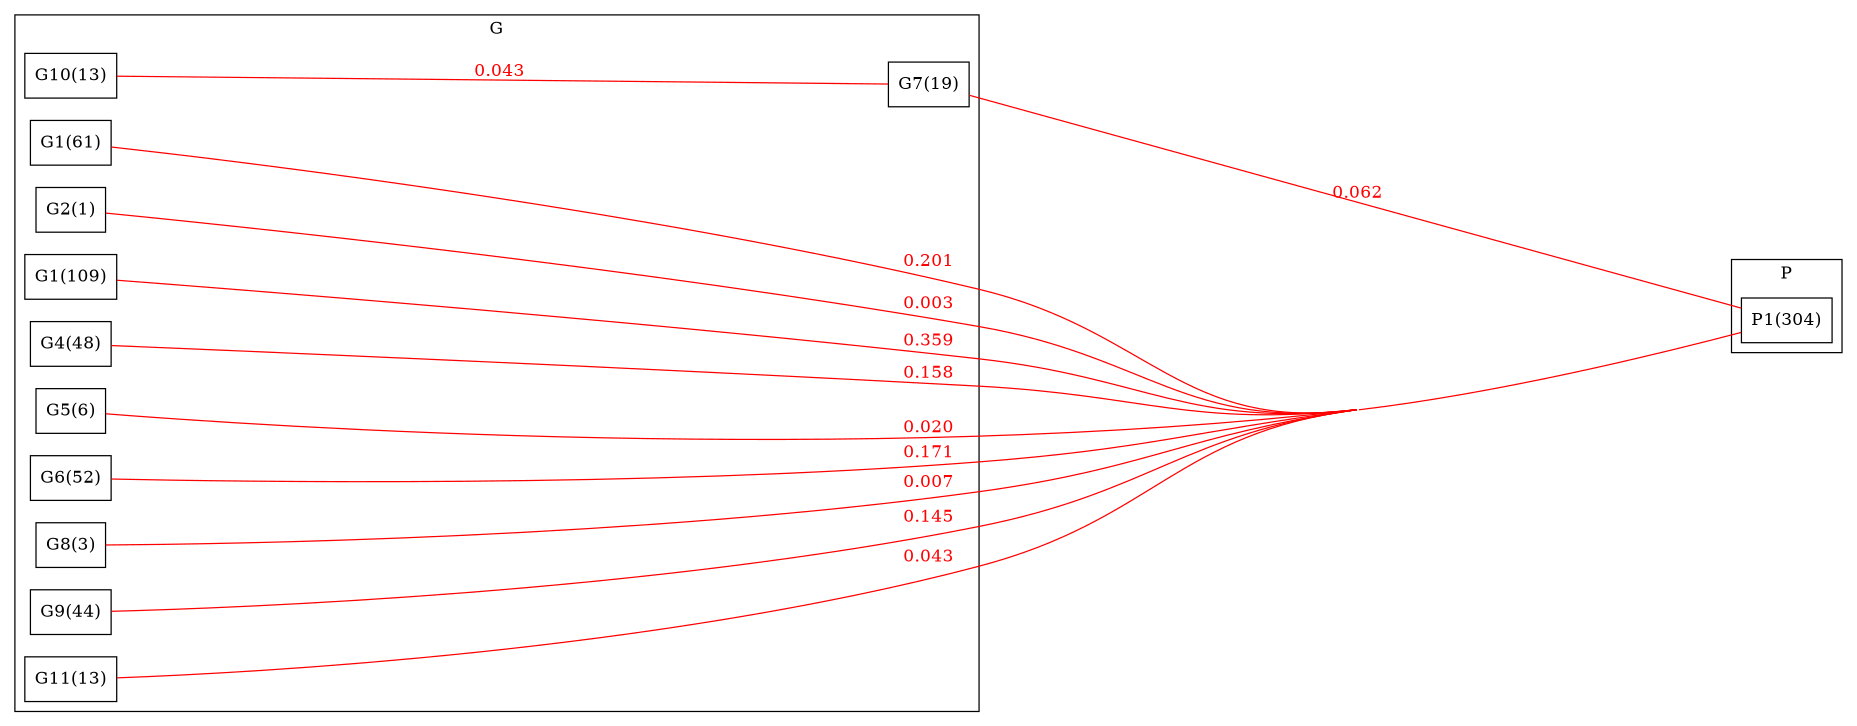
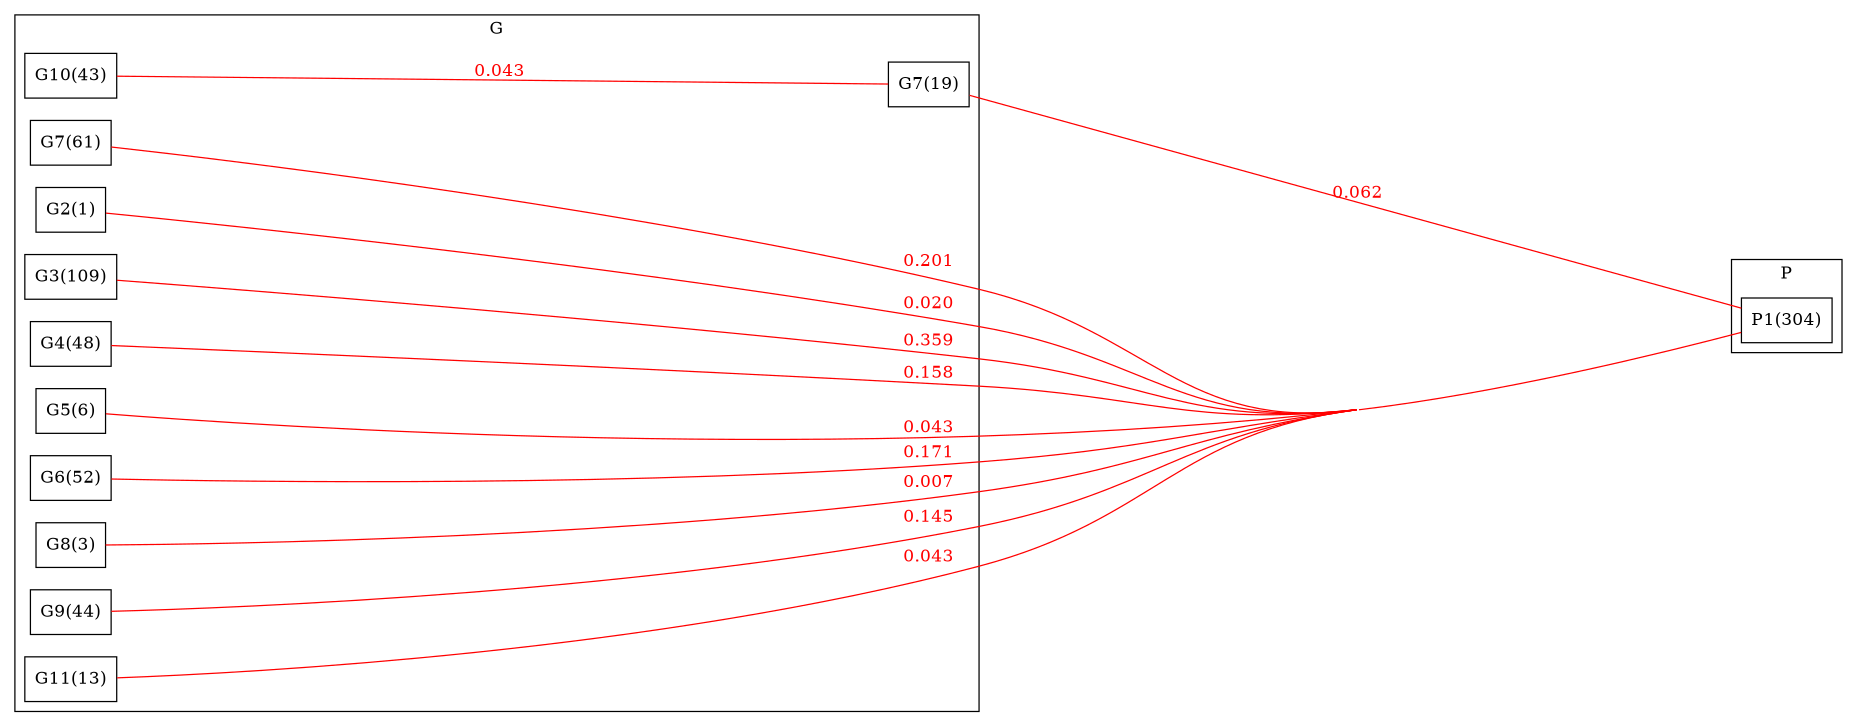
node "G10(13)": label "G10(13)" -> "G10(43)"
node "G1(61)": label "G1(61)" -> "G7(61)"
node "G1(109)": label "G1(109)" -> "G3(109)"
edge "G2(1)" -- "P1(304)": label "0.003" -> "0.020"
edge "P1(304)" -- "G5(6)": label "0.020" -> "0.043"
